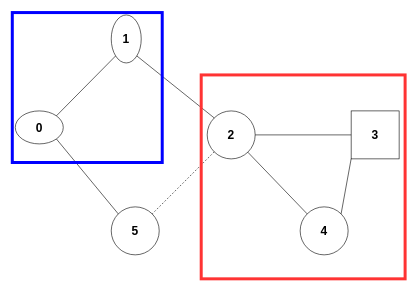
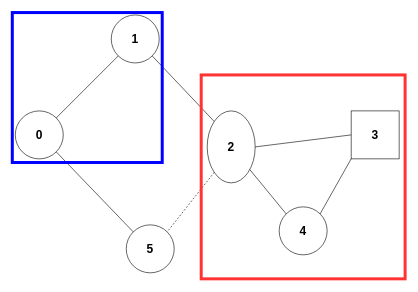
node "1": size 30x48 -> 48x48
node "0": size 48x33 -> 48x48
node "2": size 48x48 -> 48x72
node "5": moved (135, 231) -> (150, 249)
node "4": moved (324, 231) -> (303, 231)
